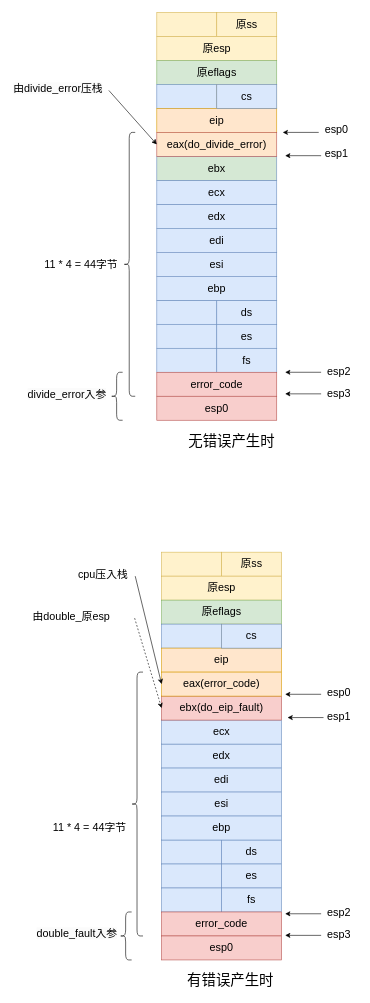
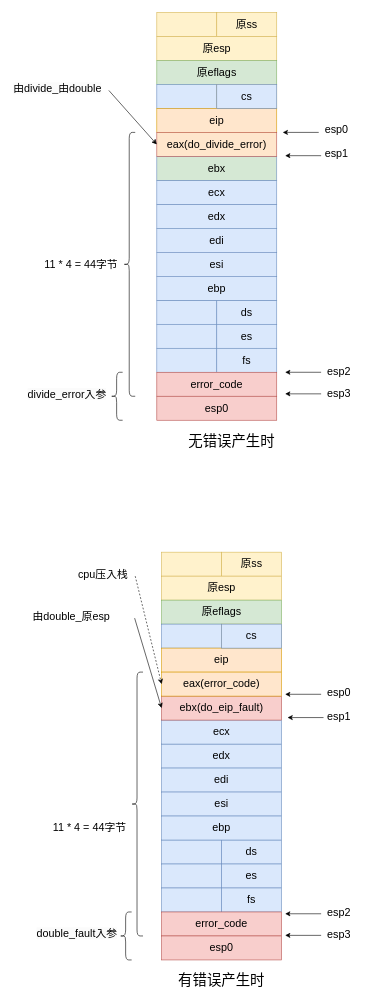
node "由divide_error压栈": label "由divide_error压栈" -> "由divide_由double"
edge "cpu压入栈" -> "eax(error_code)": style solid -> dashed
edge "由double_原esp" -> "ebx(do_eip_fault)": style dashed -> solid
node "有错误产生时": moved (231, 981) -> (222, 981)
